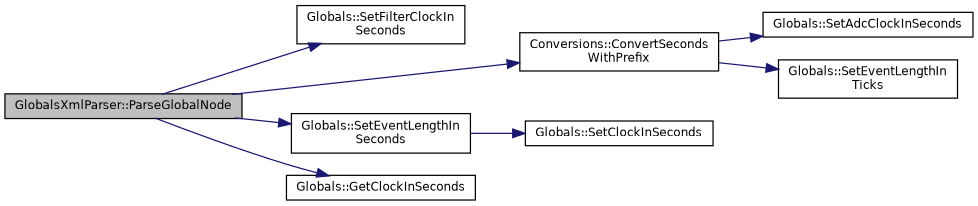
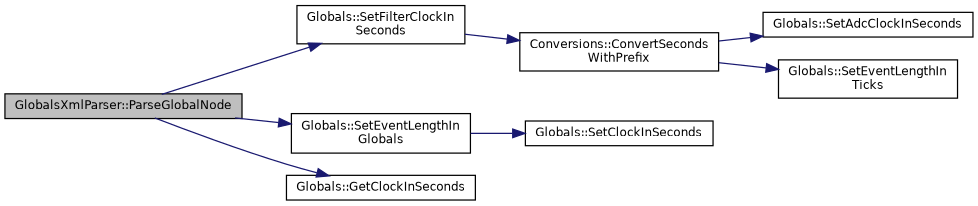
edge "GlobalsXmlParser::ParseGlobalNode" -> "Conversions::ConvertSeconds WithPrefix": now "Globals::SetFilterClockIn Seconds" -> "Conversions::ConvertSeconds WithPrefix"
node "Globals::SetEventLengthIn Seconds": label "Globals::SetEventLengthIn Seconds" -> "Globals::SetEventLengthIn Globals"
